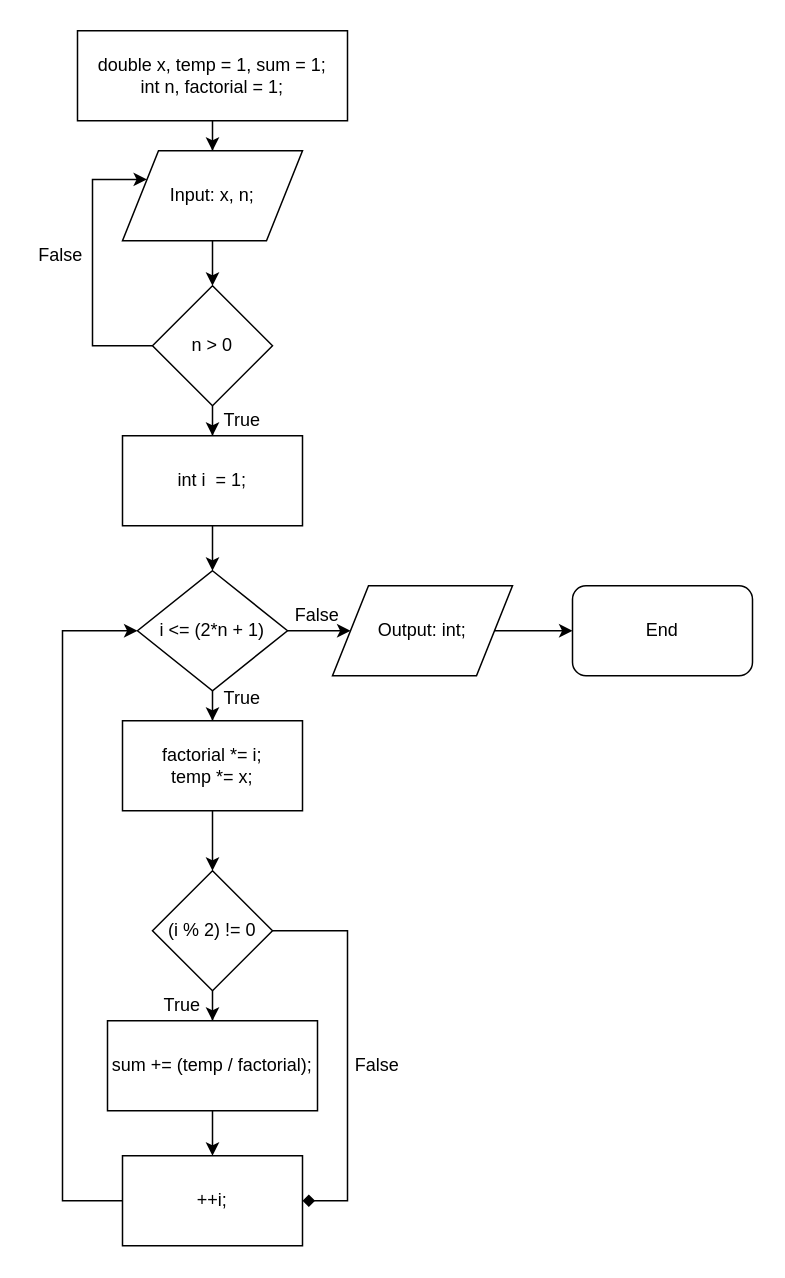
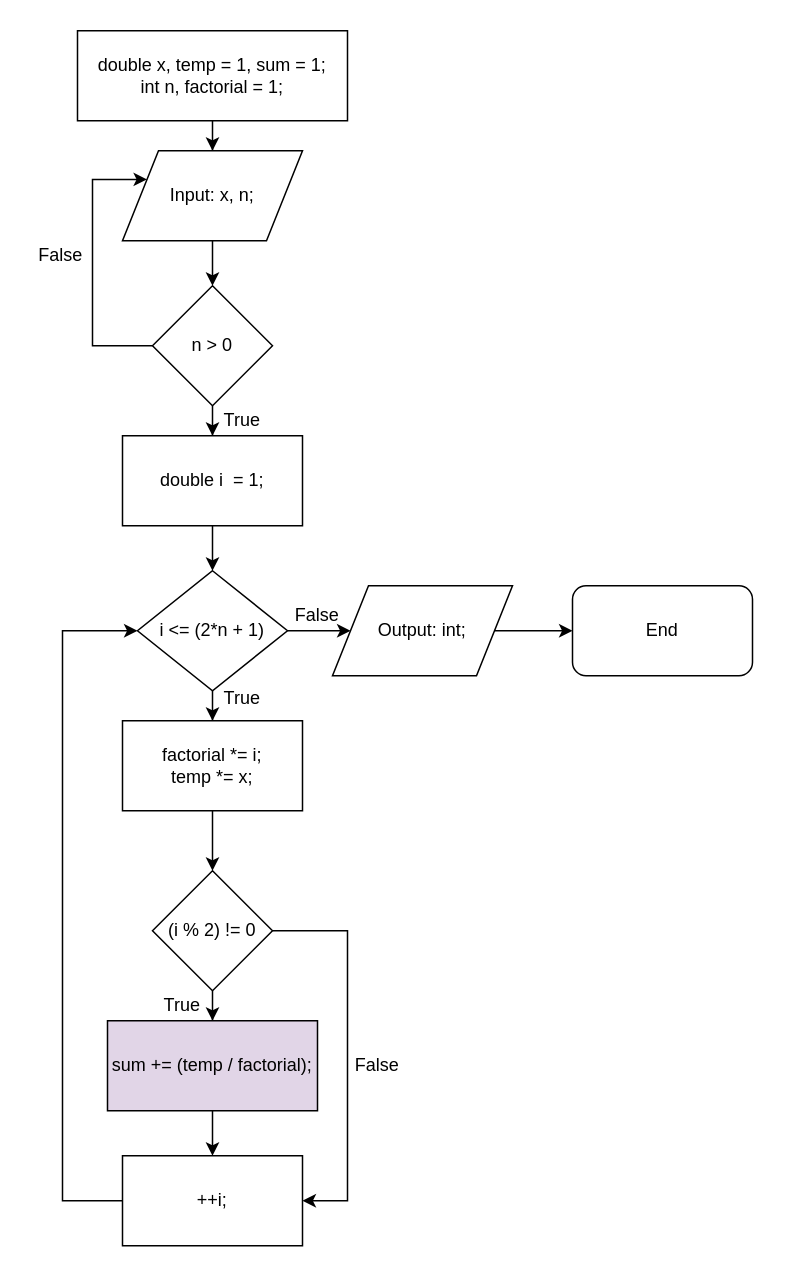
node "int i = 1;": label "int i = 1;" -> "double i = 1;"
node "sum += (temp / factorial);": fillcolor #ffffff -> #e1d5e7
edge "(i % 2) != 0" -> "++i;": arrowhead diamond -> classic
